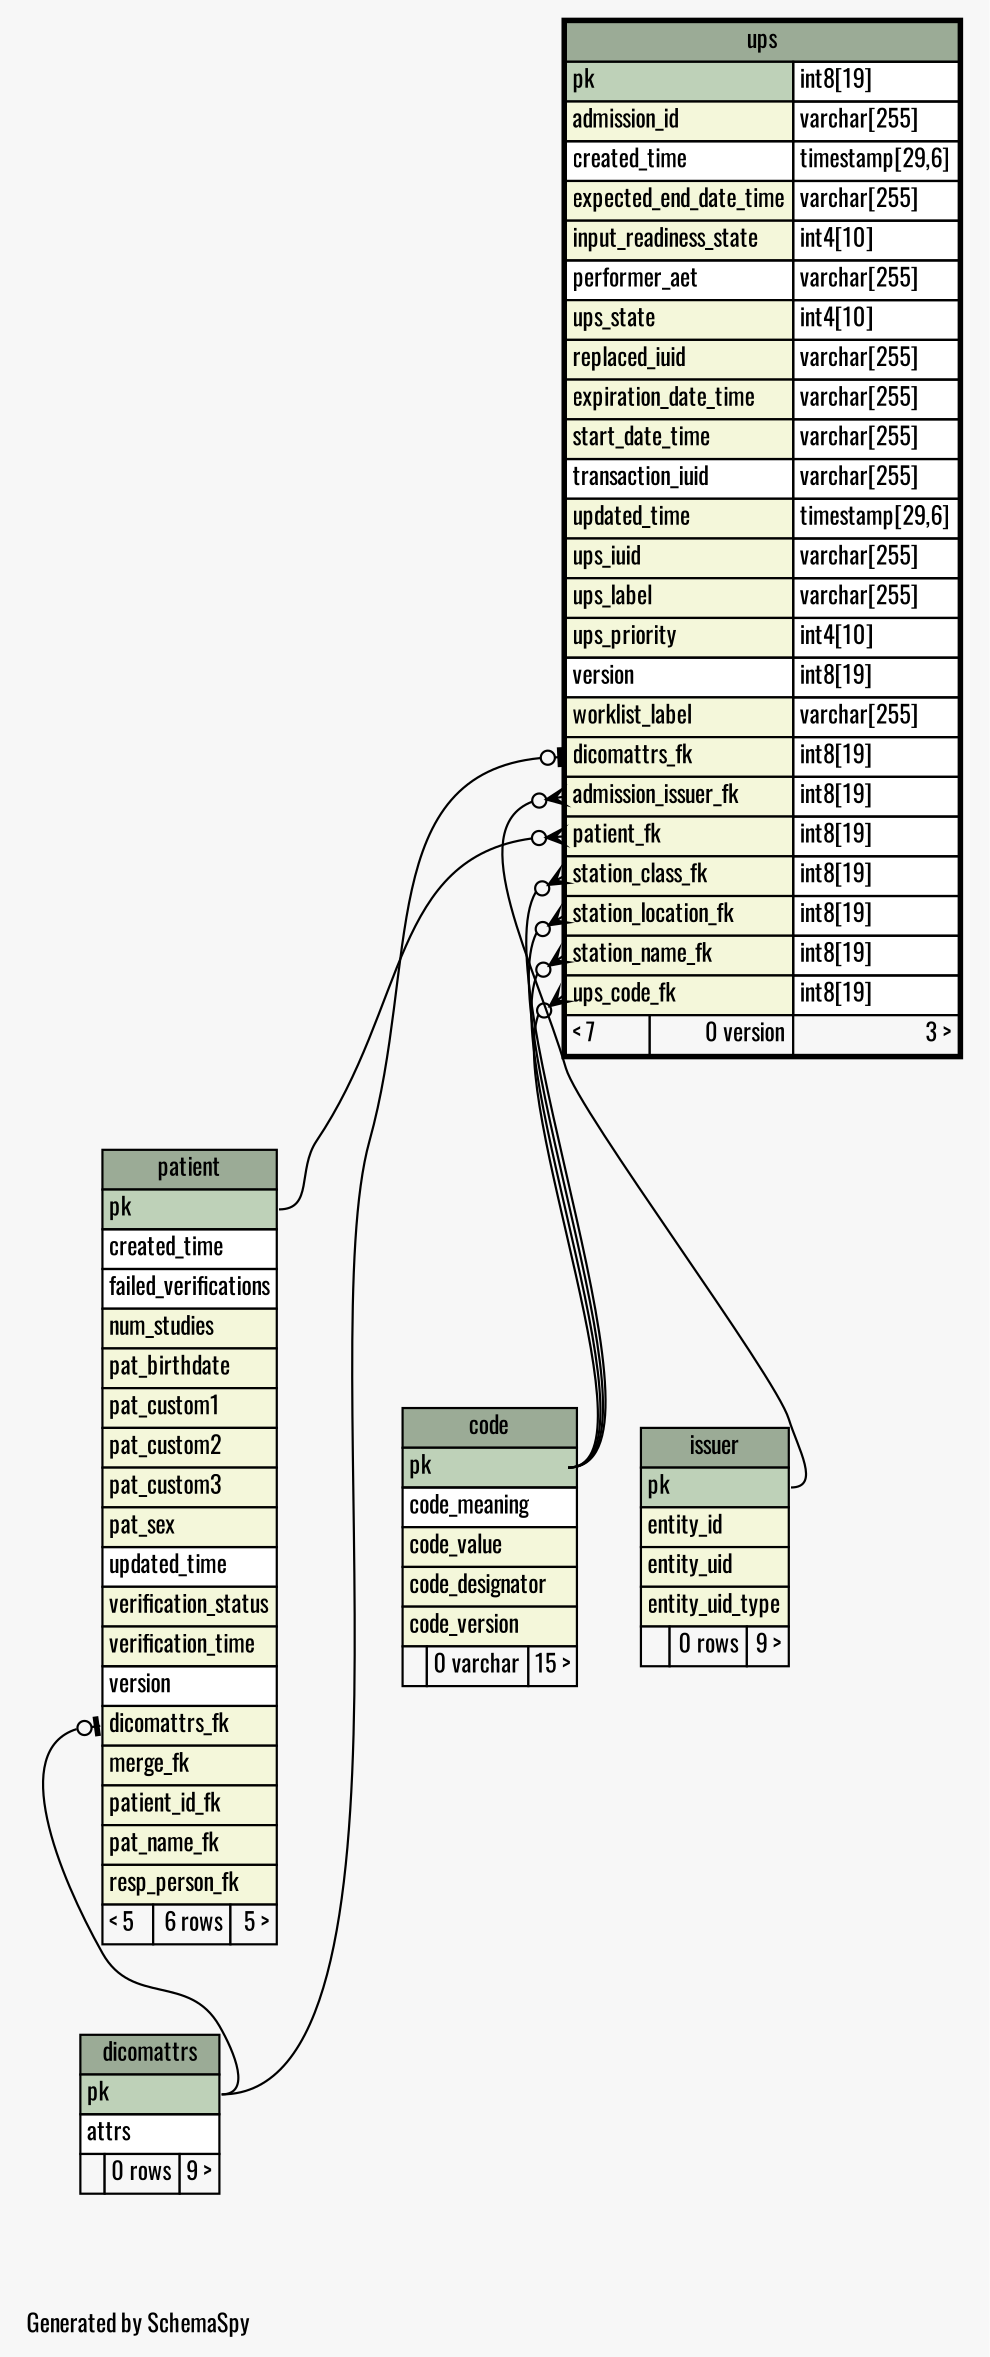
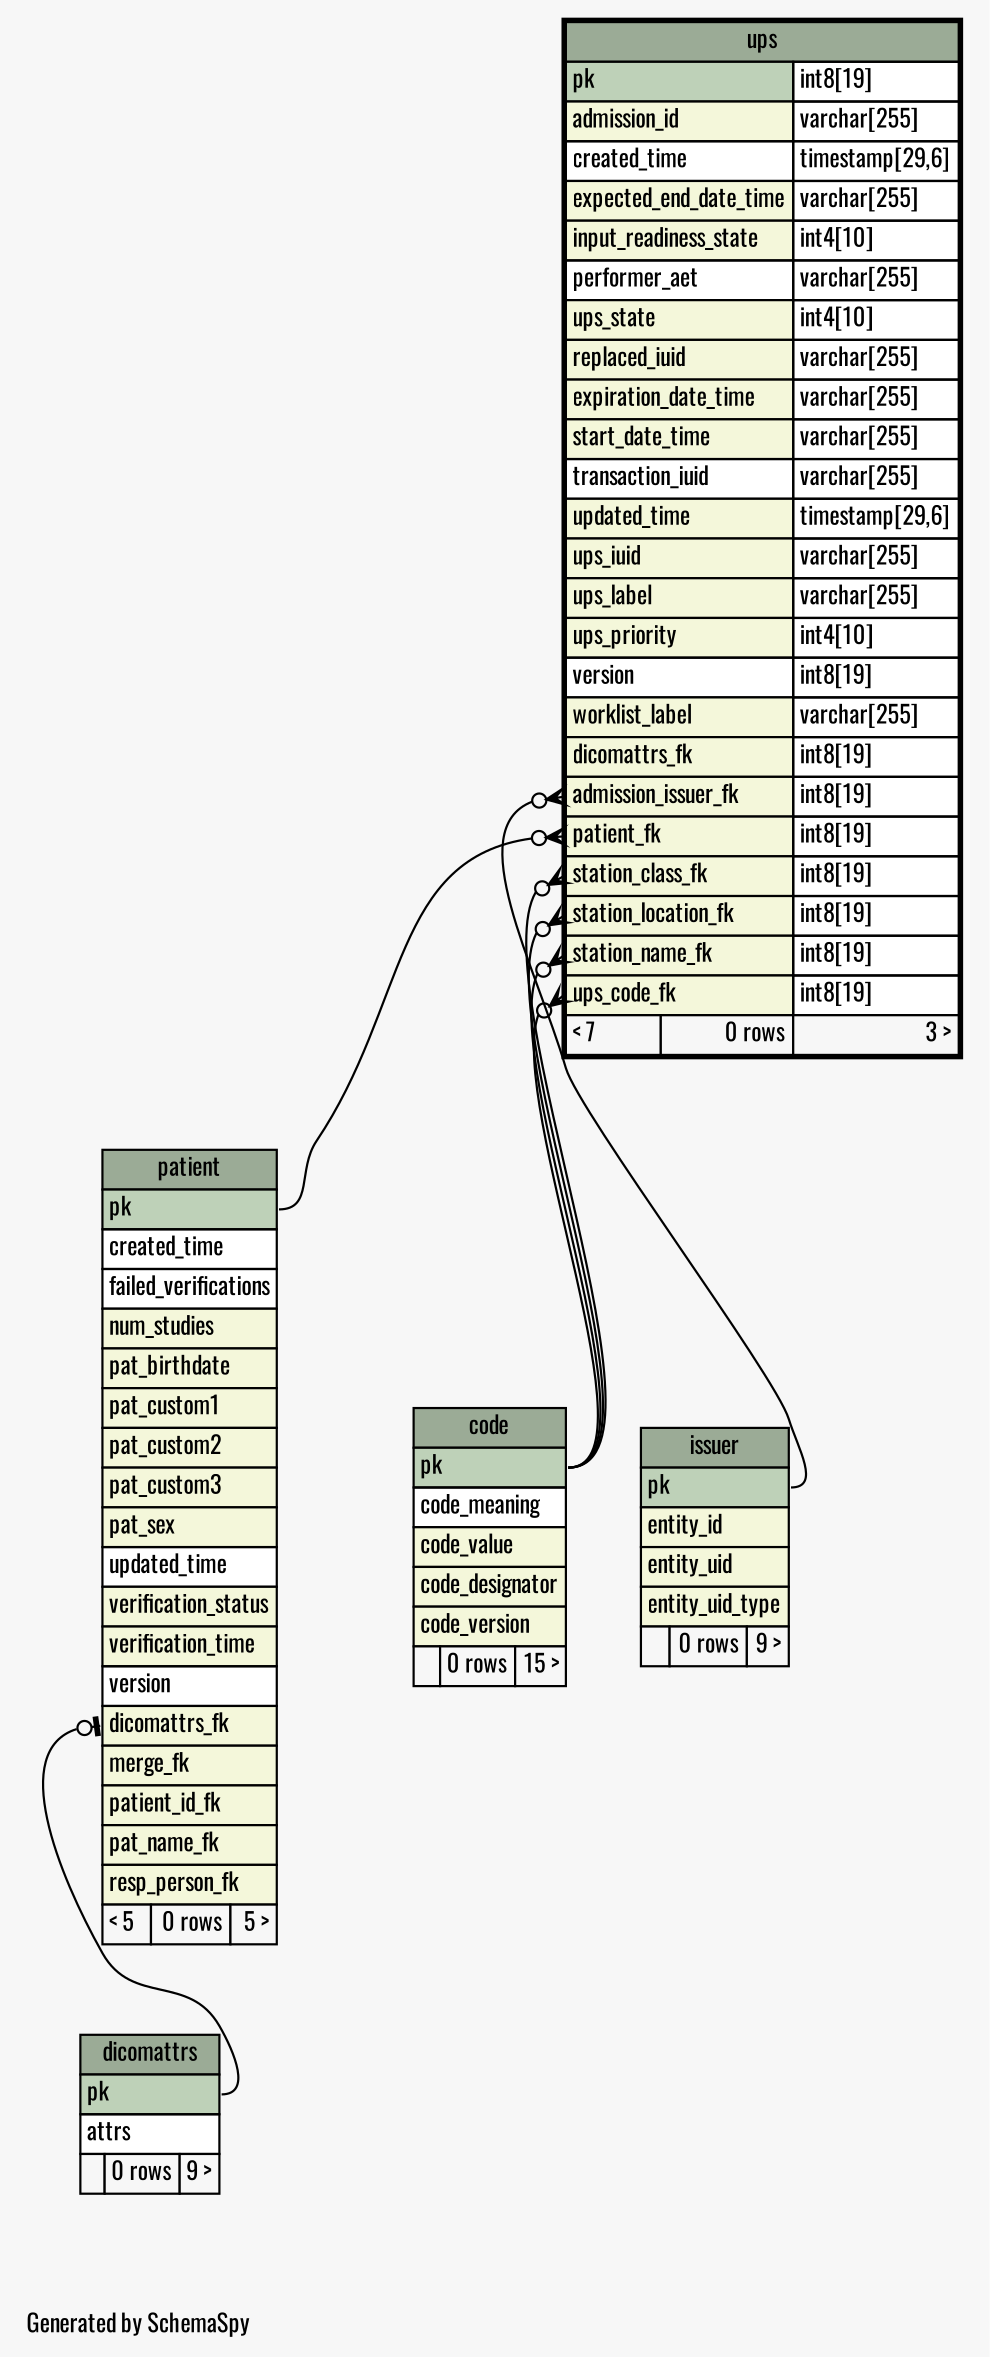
node "ups": text "0 version" -> "0 rows"
edge "dicomattrs" -> "ups": removed
node "code": text "0 varchar" -> "0 rows"
node "patient": text "6 rows" -> "0 rows"
